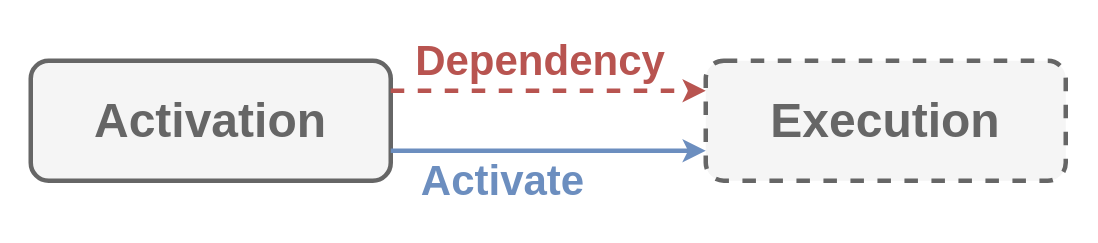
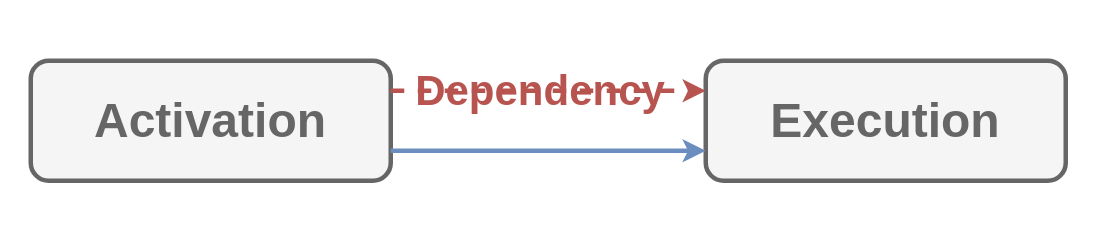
node "Dependency": moved (541, 61) -> (541, 91)
node "Execution": style dashed -> solid
node "Activate": removed
